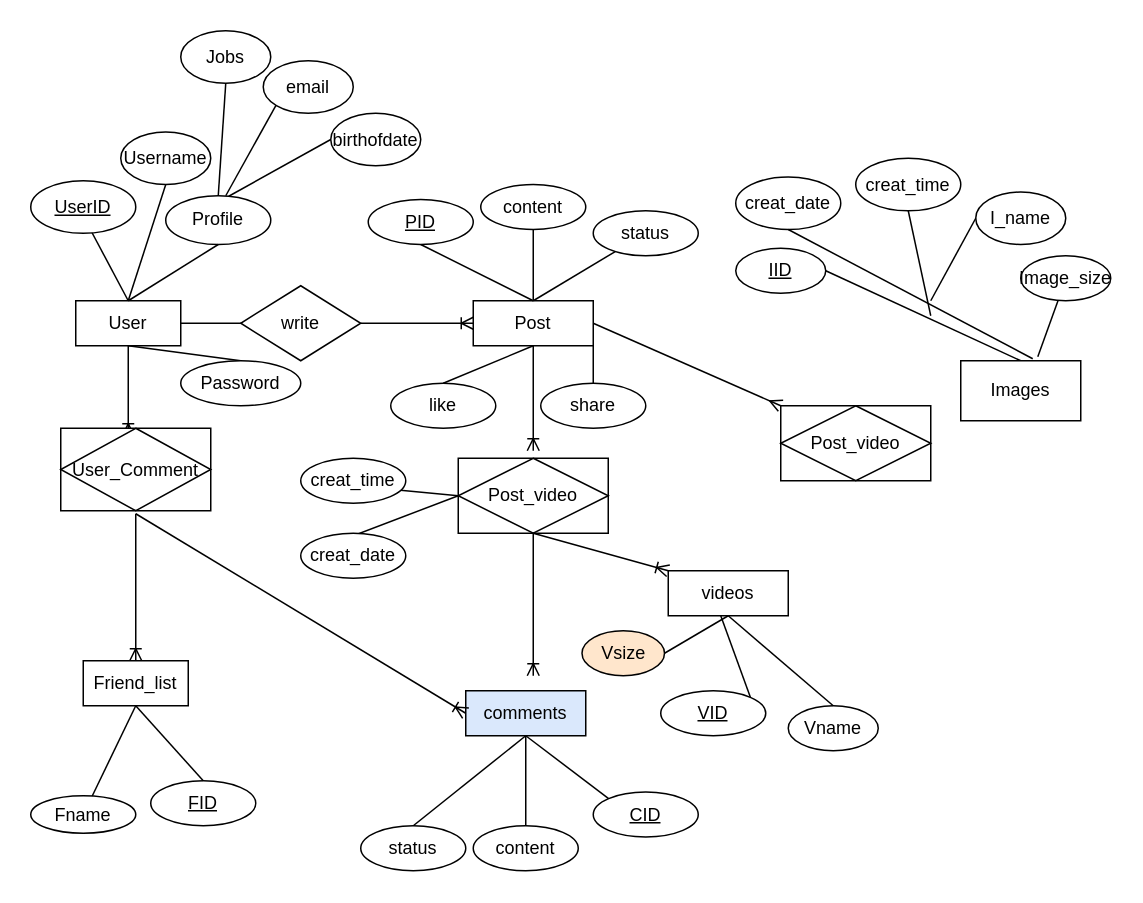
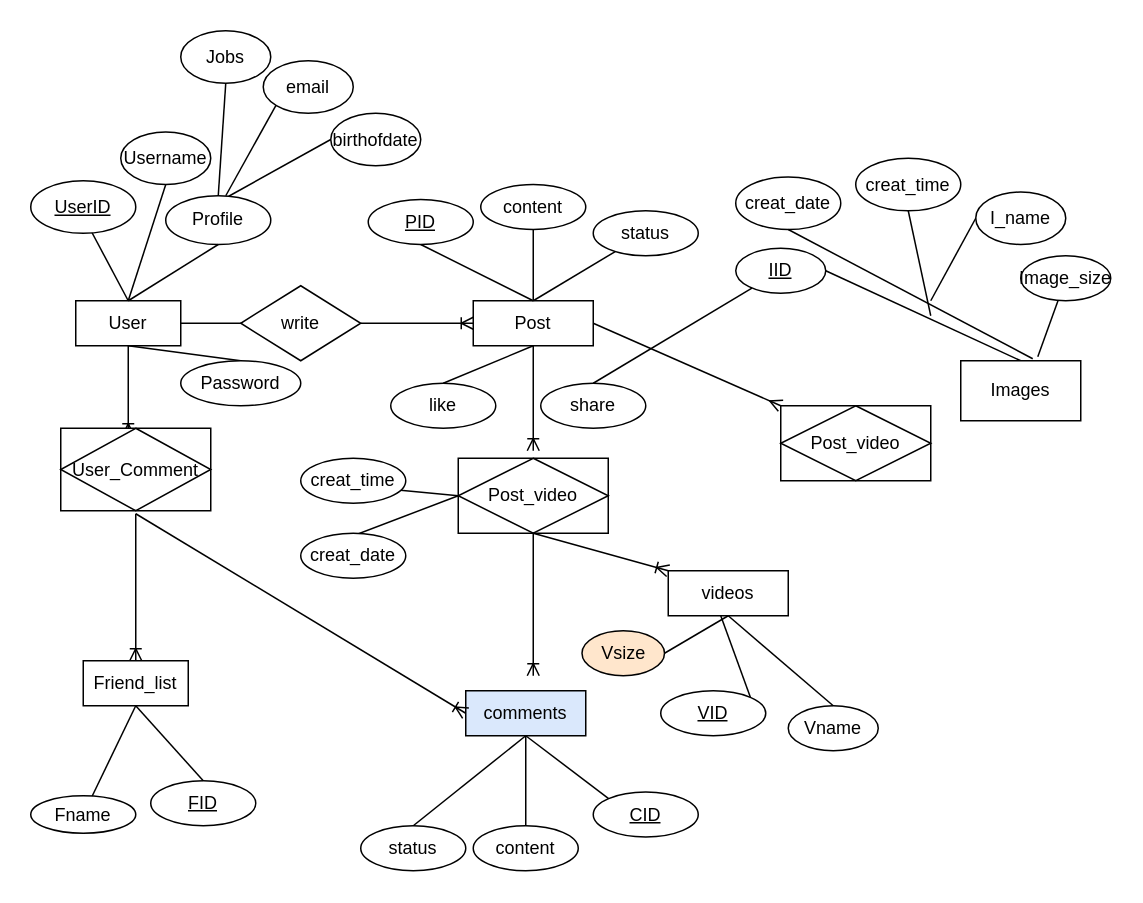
edge "Post" -- "share": now "IID" -- "share"
